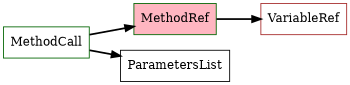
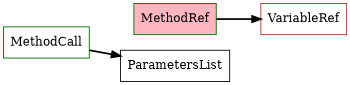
edge "MethodCall" -> "MethodRef": removed
